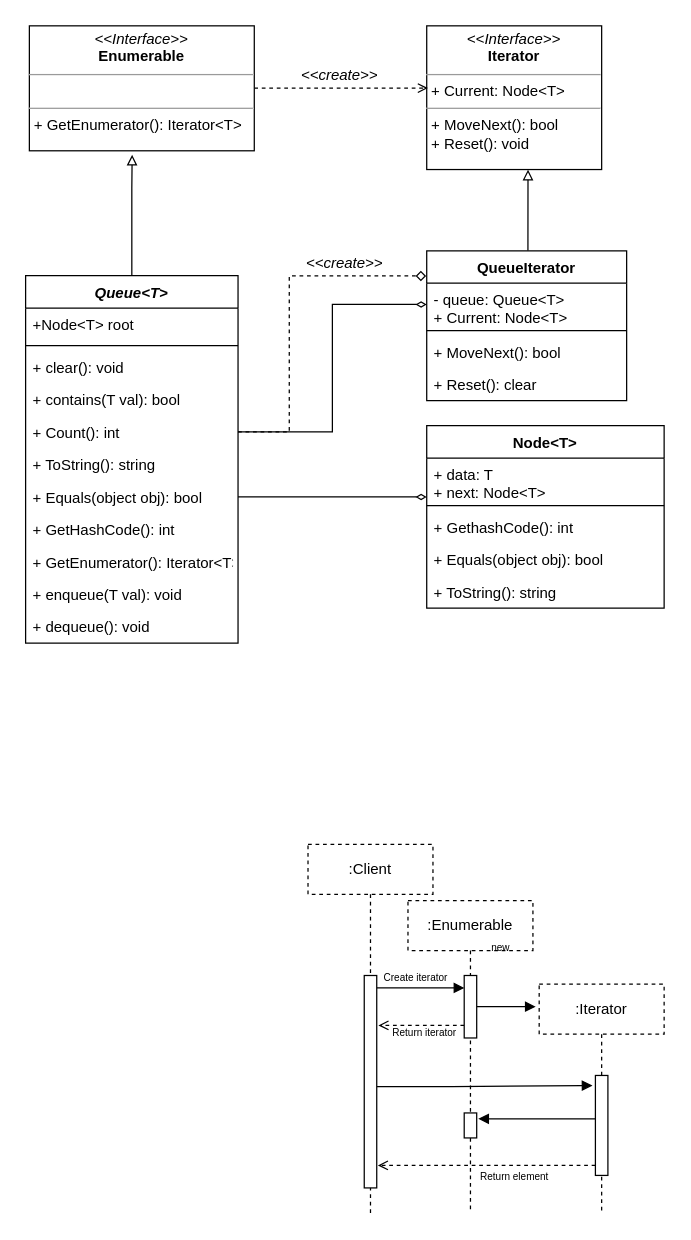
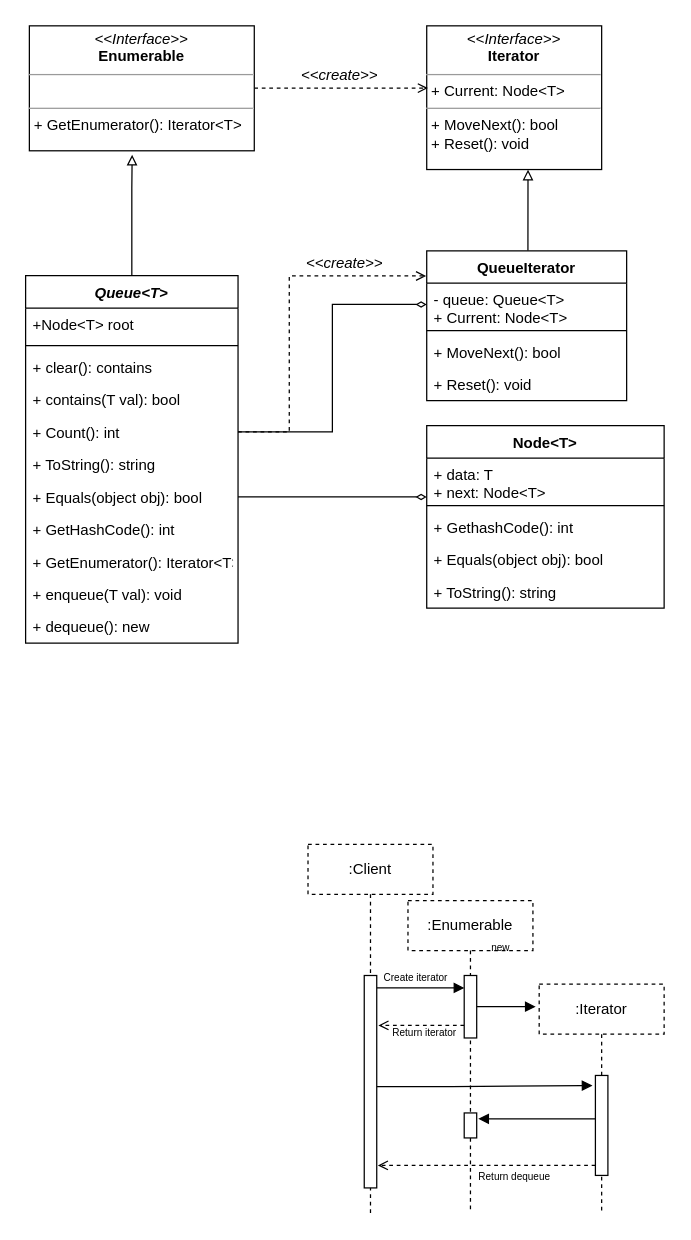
edge "+ Count(): int" -> "QueueIterator": arrowhead diamond -> open
node "+ clear(): void": label "+ clear(): void" -> "+ clear(): contains"
node "+ Reset(): clear": label "+ Reset(): clear" -> "+ Reset(): void"
node "+ dequeue(): void": label "+ dequeue(): void" -> "+ dequeue(): new"
node "Return element": label "Return element" -> "Return dequeue"
